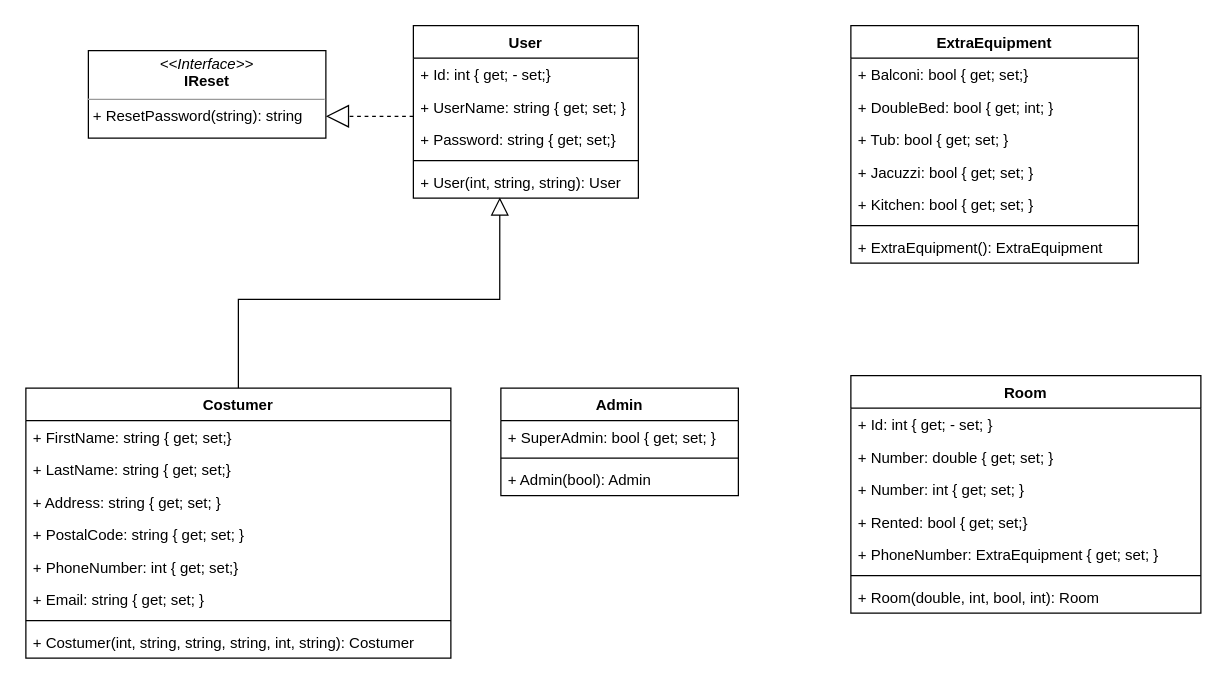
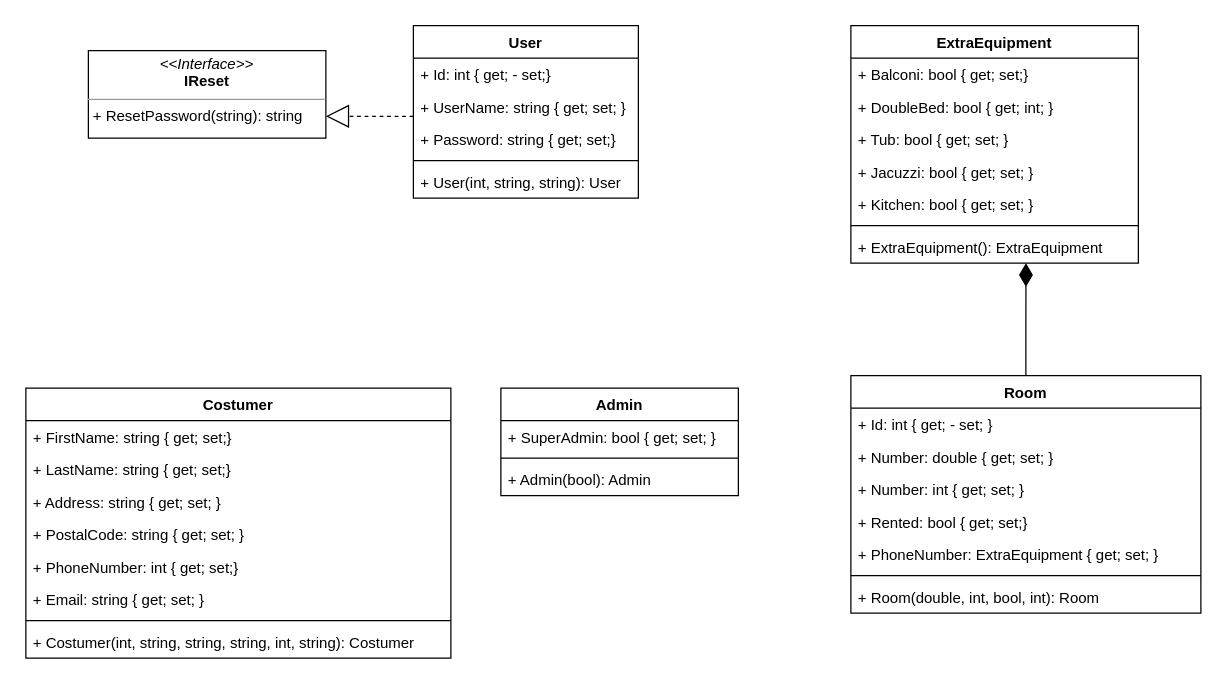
edge "Costumer" -> "+ User(int, string, string): User": removed
edge "Room" -> "+ ExtraEquipment(): ExtraEquipment": added
